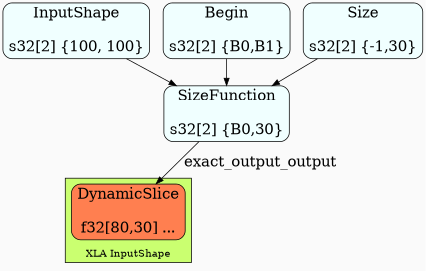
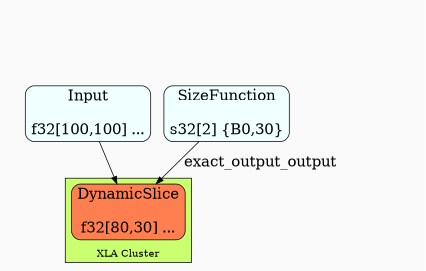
node "InputShape s32[2] {100, 100}": removed
node "Begin s32[2] {B0,B1}": removed
node "Size s32[2] {-1,30}": removed
node "Input f32[100,100] ...": added
cluster "XLA InputShape": label "XLA InputShape" -> "XLA Cluster"
